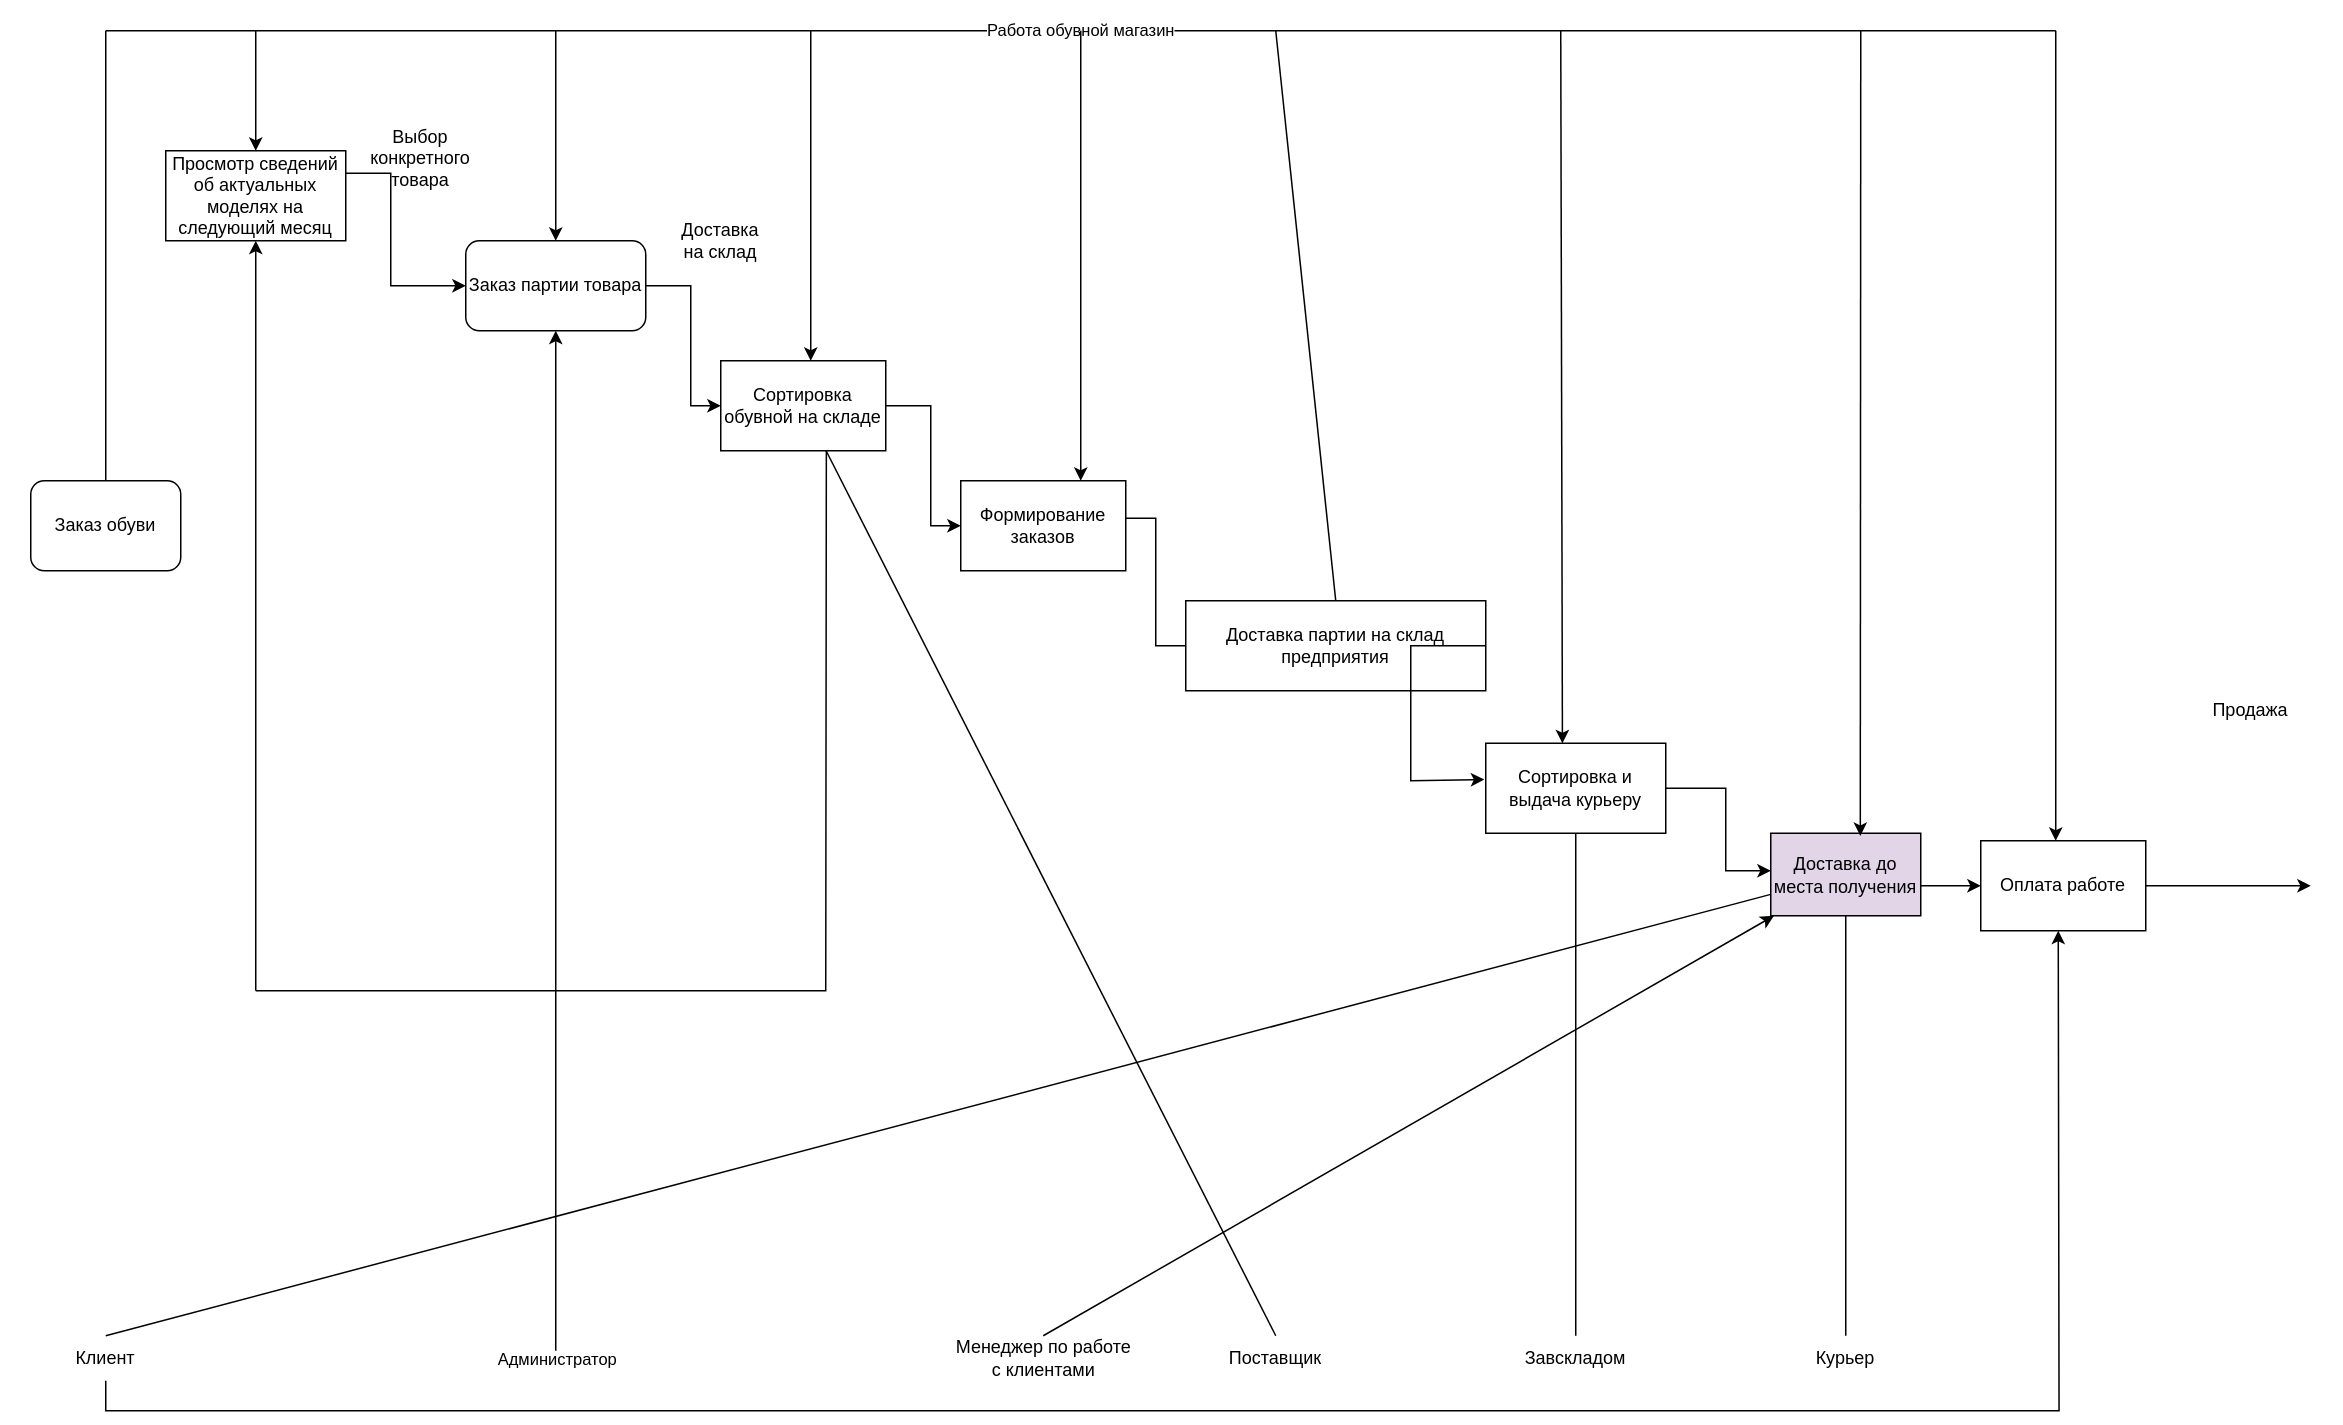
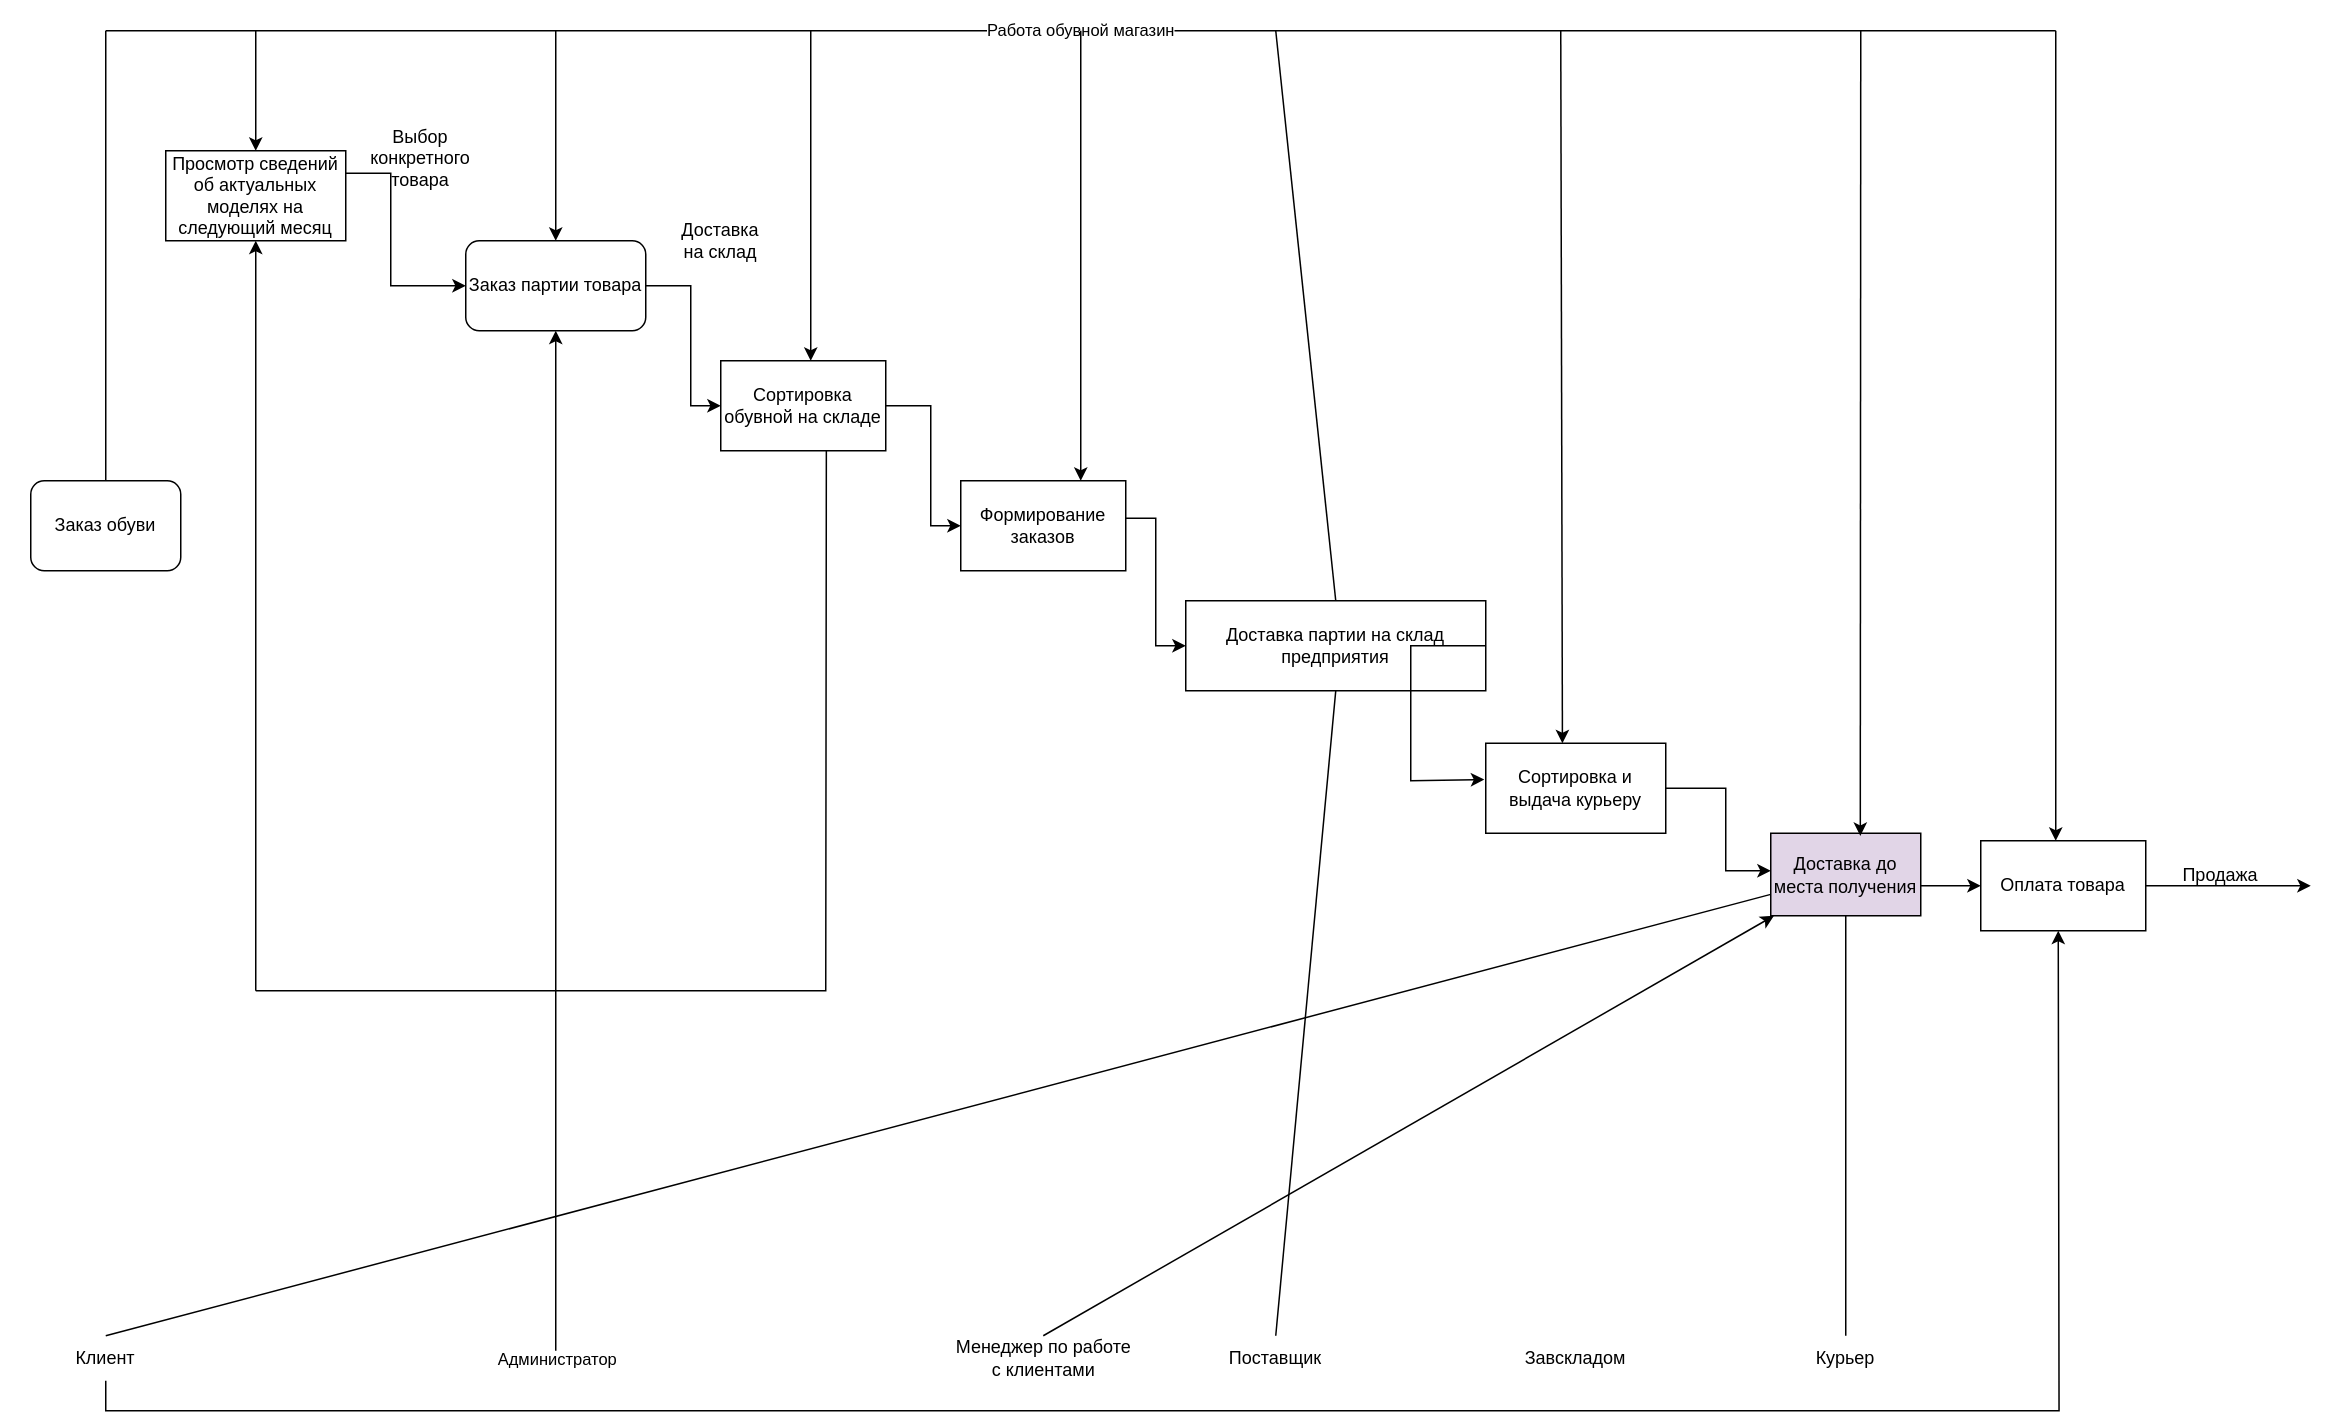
edge "Формирование заказов" -- "Доставка партии на склад предприятия": arrowhead none -> classic
node "Продажа": moved (2251, 710) -> (2221, 875)
node "Оплата работе": label "Оплата работе" -> "Оплата товара"
edge "Сортировка обувной на складе" -- "Поставщик": now "Доставка партии на склад предприятия" -- "Поставщик"
edge "Сортировка и выдача курьеру" -- "Завскладом": removed
